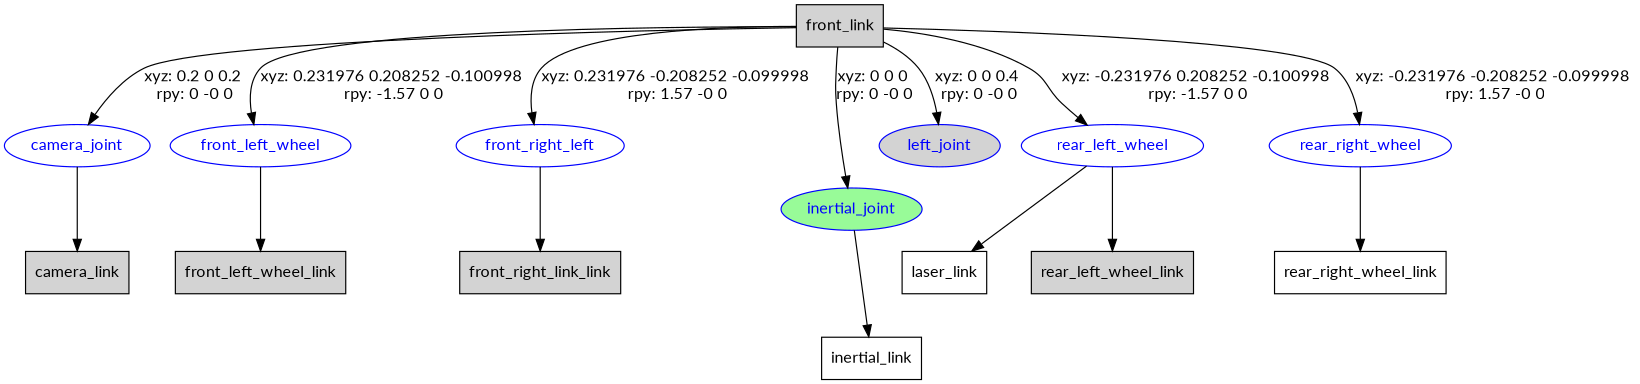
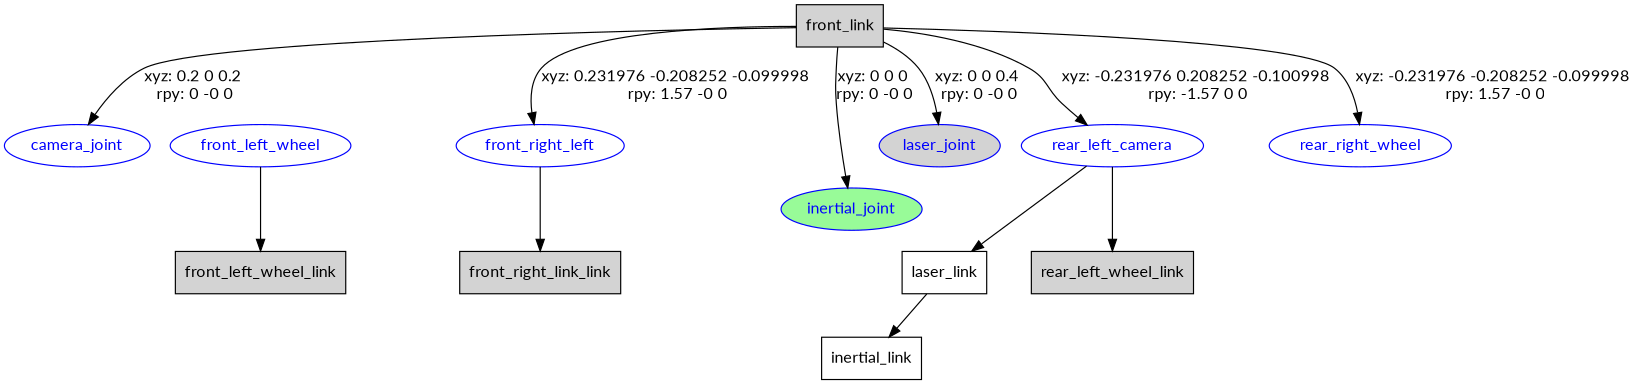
edge "front_link" -> "front_left_wheel": removed, label "xyz: 0.231976 0.208252 -0.100998 rpy: -1.57 0 0"
node "left_joint": label "left_joint" -> "laser_joint"
node "rear_left_wheel": label "rear_left_wheel" -> "rear_left_camera"
node "camera_link": removed
node "rear_right_wheel_link": removed
edge "inertial_joint" -> "inertial_link": now "laser_link" -> "inertial_link"
